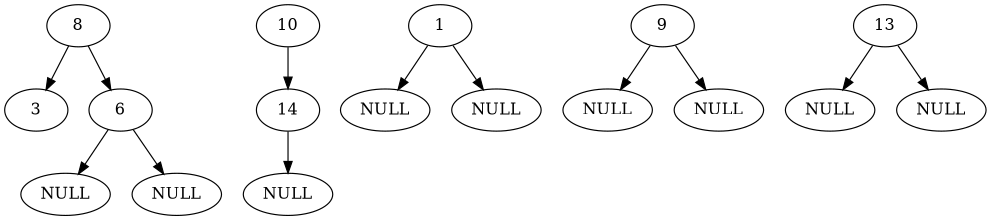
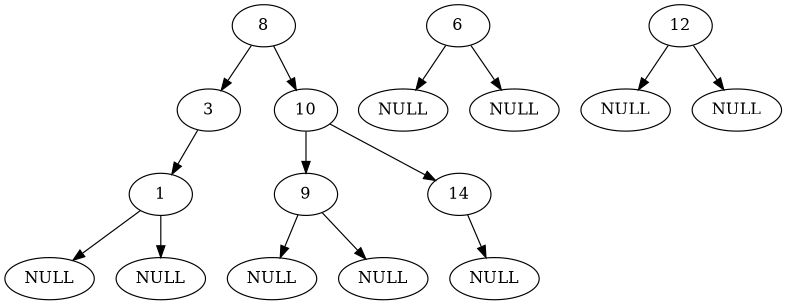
node "13": label "13" -> "12"
edge "8" -> "6": now "8" -> "10"
edge "10" -> "9": added
edge "3" -> "1": added
